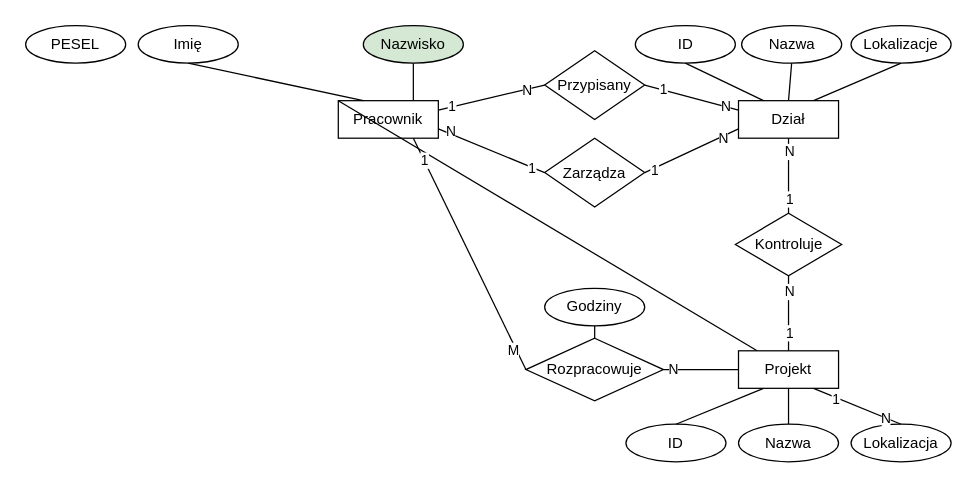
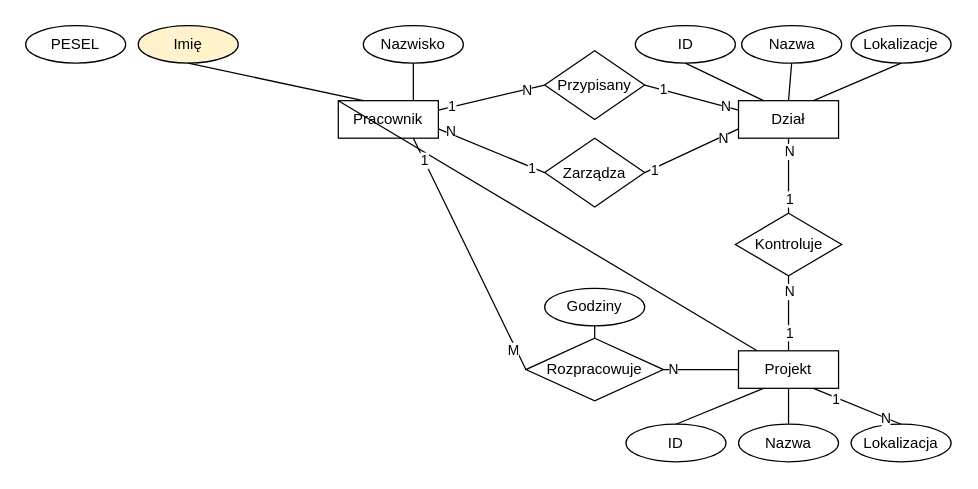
node "Imię": fillcolor #ffffff -> #fff2cc
node "Nazwisko": fillcolor #d5e8d4 -> #ffffff
